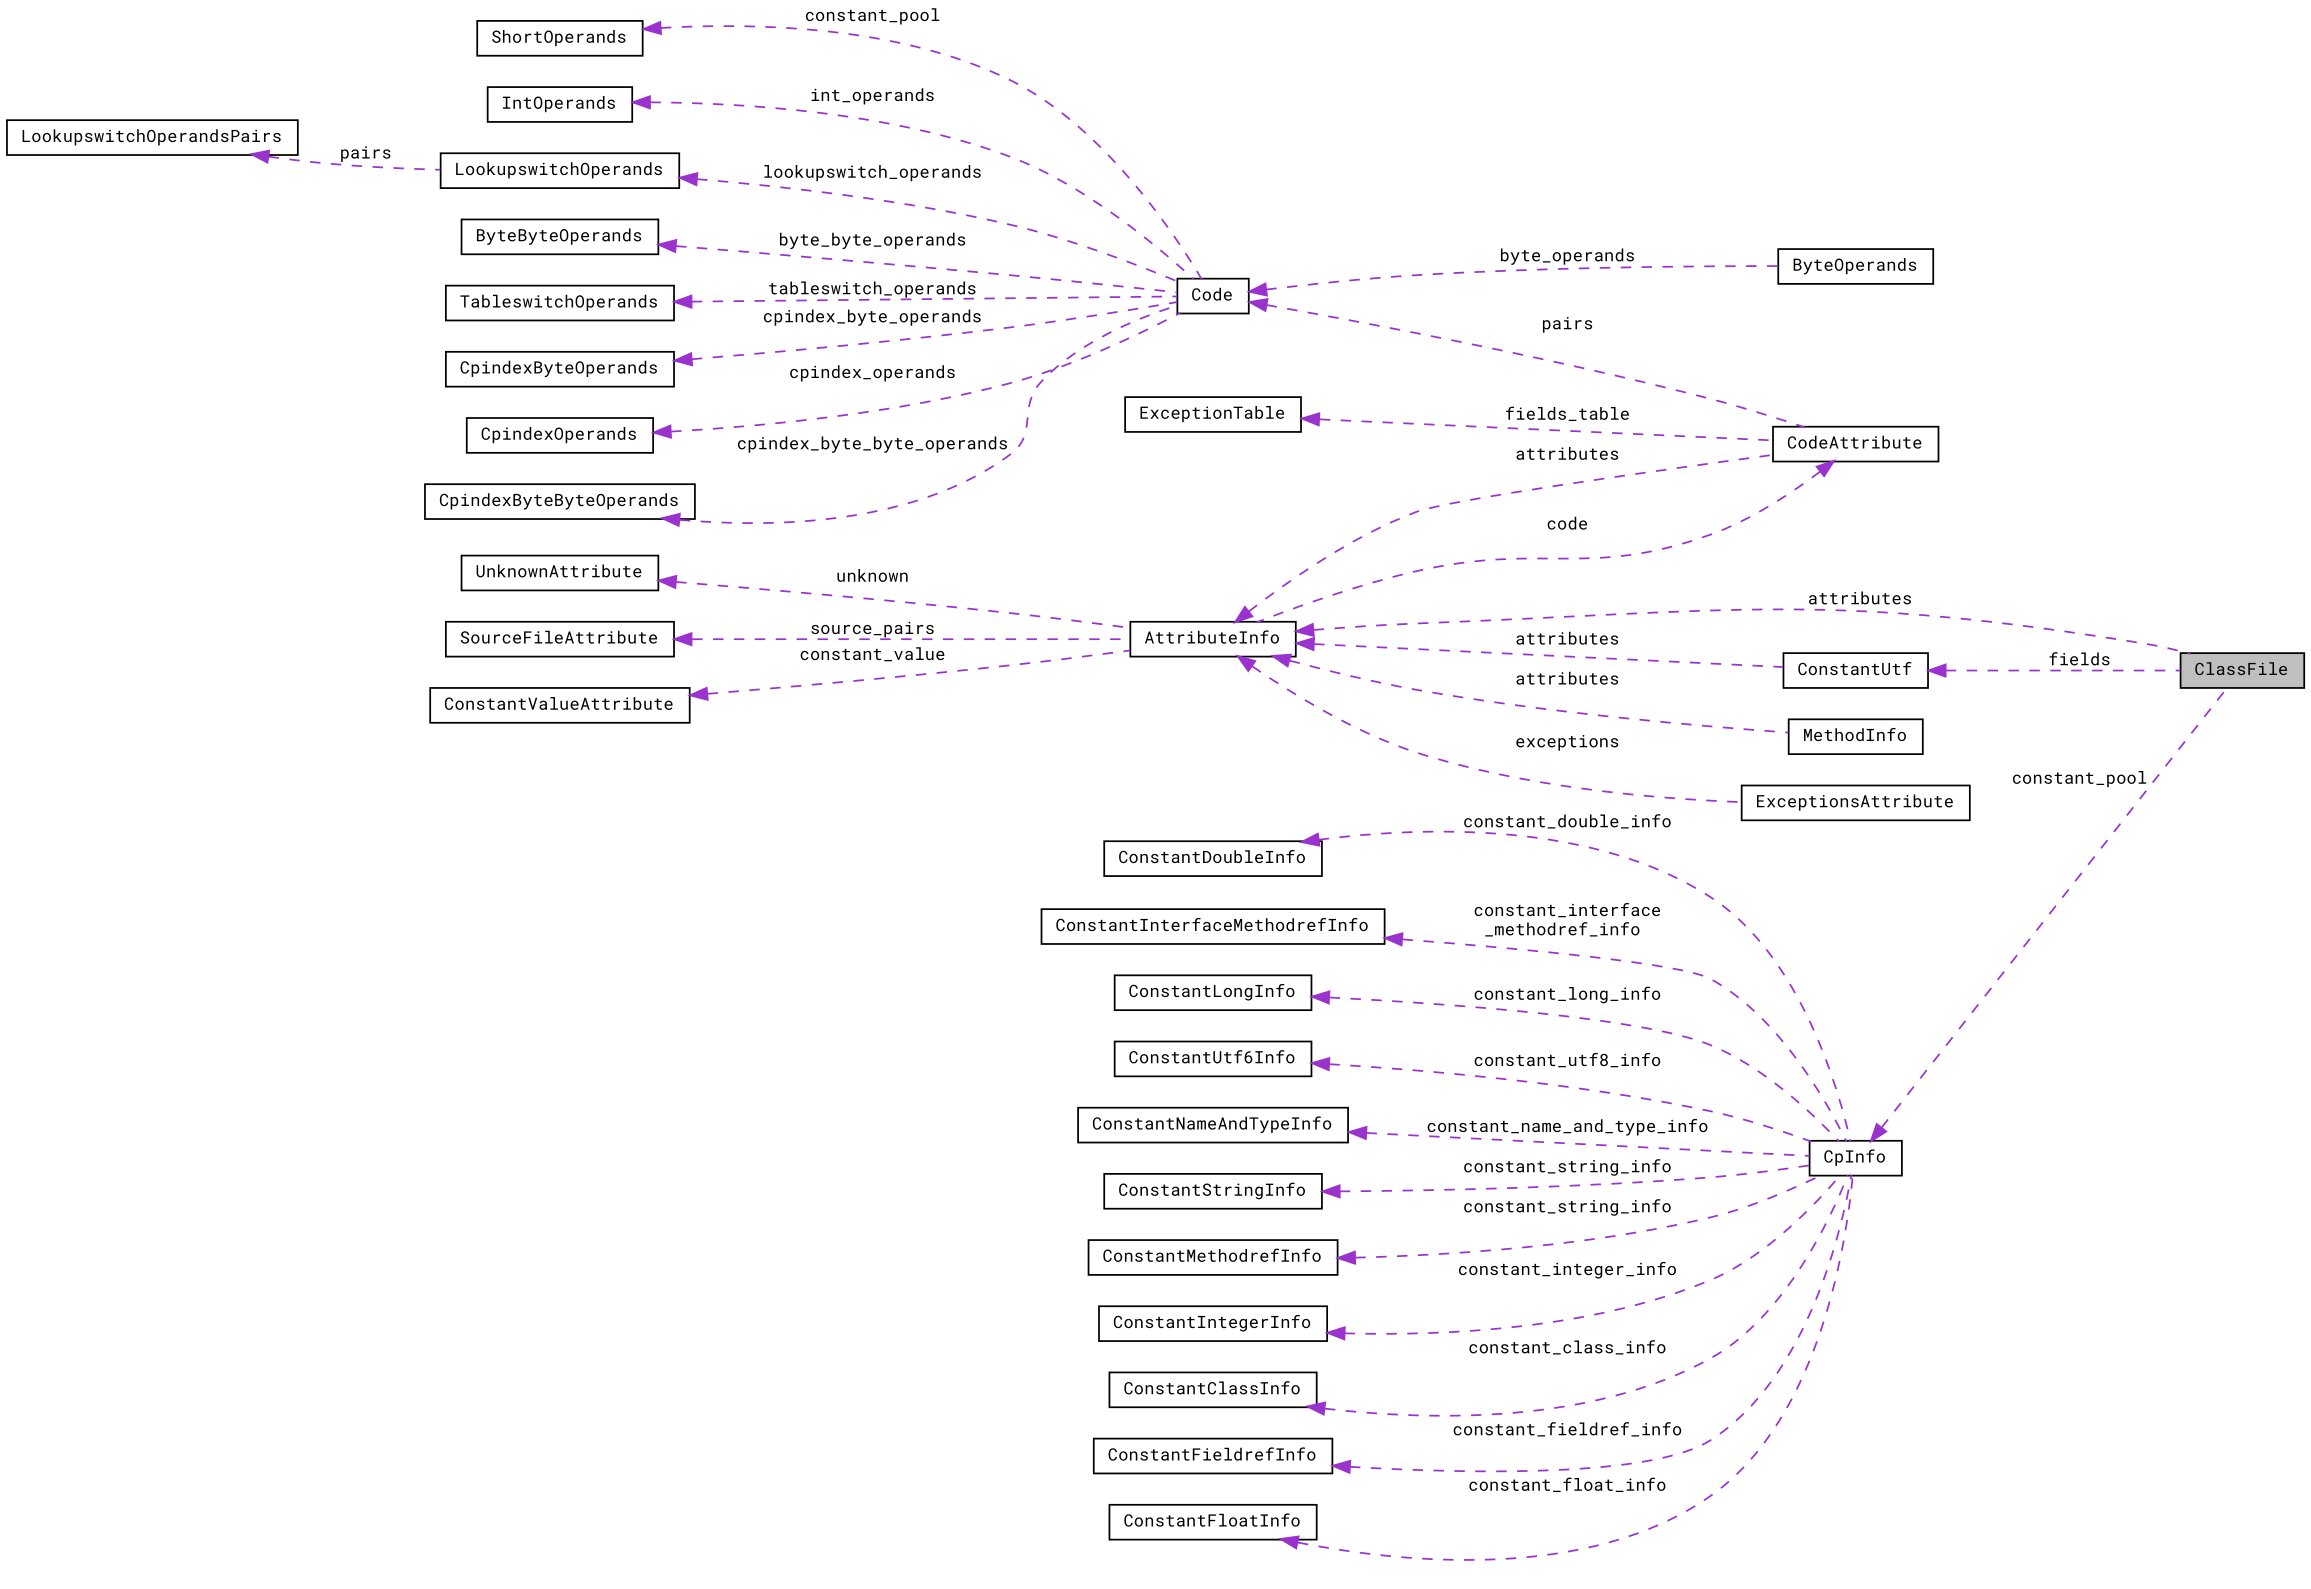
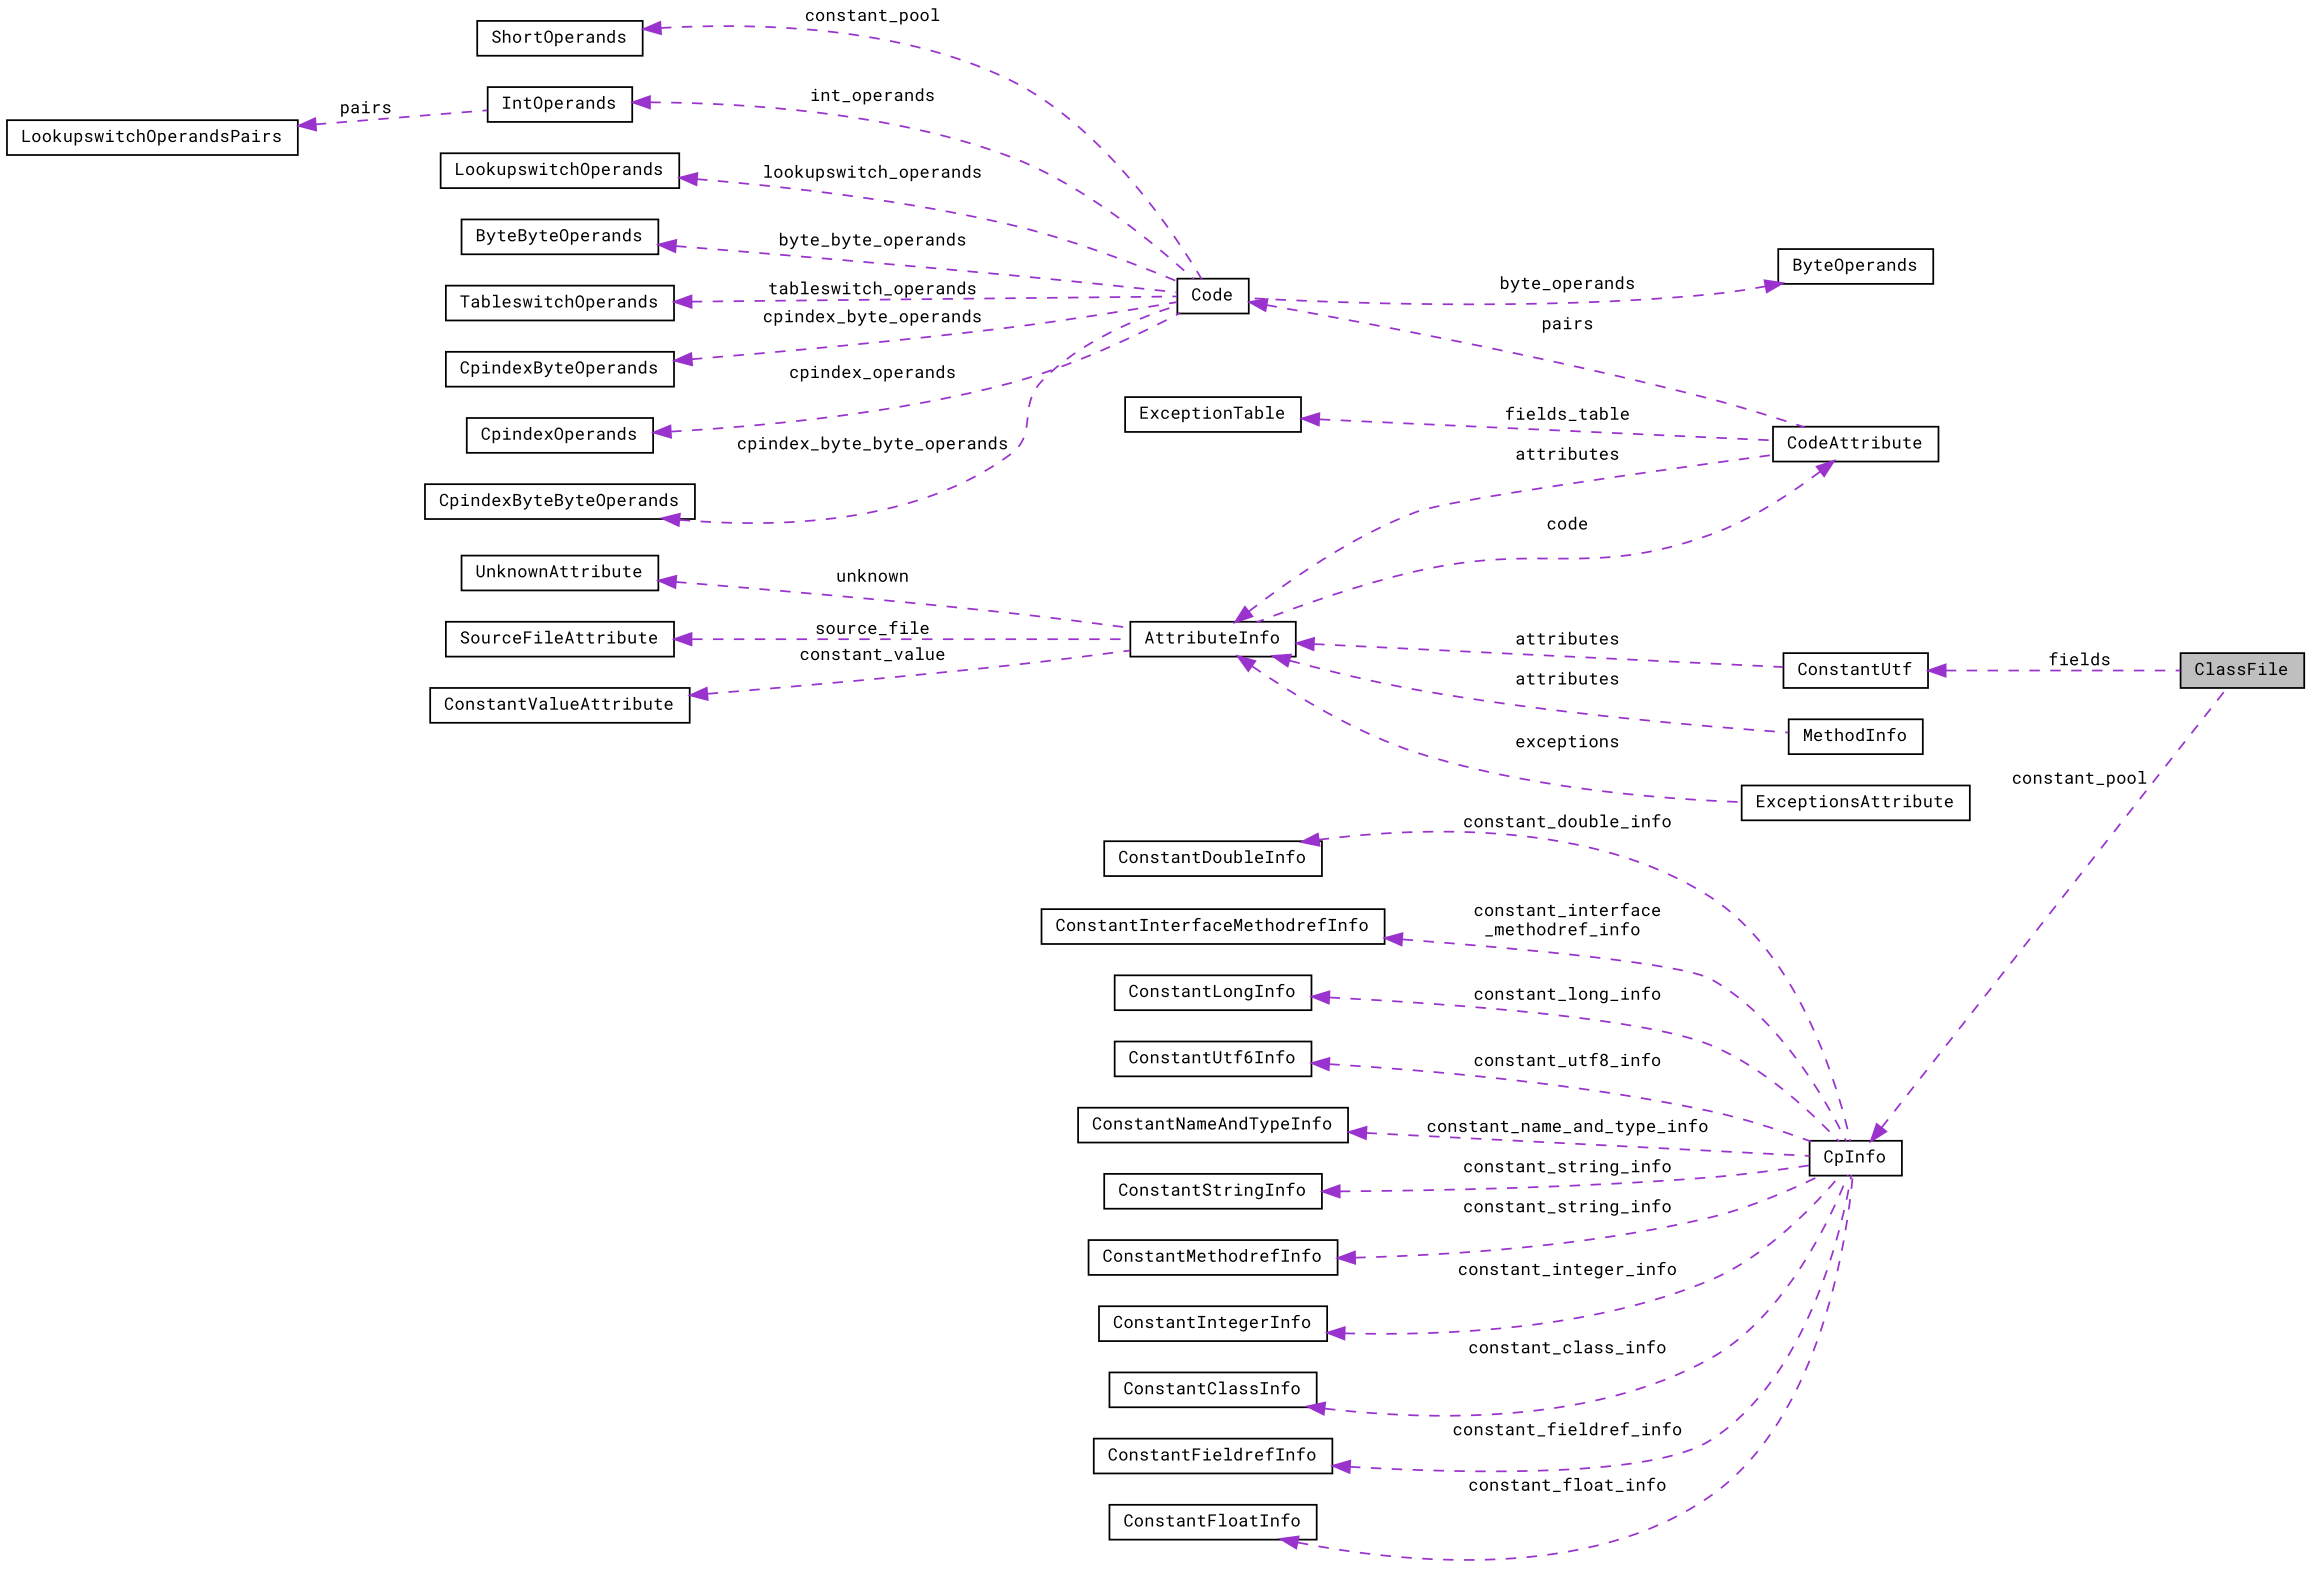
edge "LookupswitchOperands" -> "LookupswitchOperandsPairs": now "IntOperands" -> "LookupswitchOperandsPairs"
edge "ByteOperands" -> "Code": reversed
edge "ClassFile" -> "AttributeInfo": removed, label "attributes"
edge "AttributeInfo" -> "SourceFileAttribute": label " source_pairs" -> " source_file"
